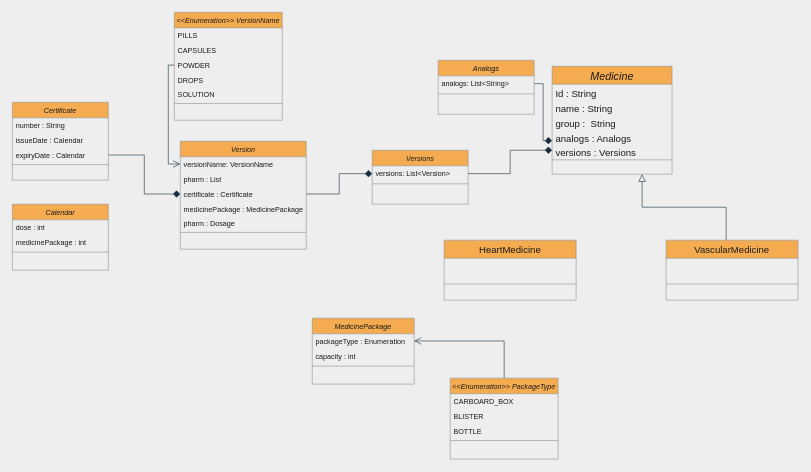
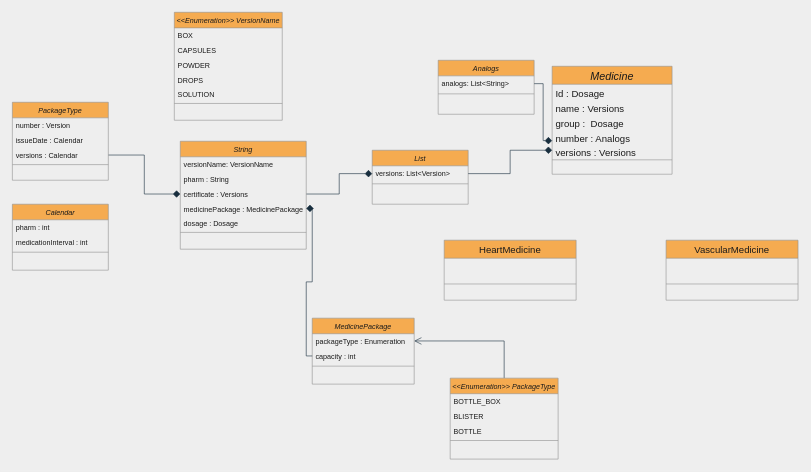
node "PILLS": label "PILLS" -> "BOX"
node "Id : String": label "Id : String" -> "Id : Dosage"
node "name : String": label "name : String" -> "name : Versions"
node "Certificate": label "Certificate" -> "PackageType"
edge "POWDER" -> "versionName: VersionName": removed
node "group : String": label "group : String" -> "group : Dosage"
node "number : String": label "number : String" -> "number : Version"
node "analogs : Analogs": label "analogs : Analogs" -> "number : Analogs"
node "Version": label "Version" -> "String"
node "expiryDate : Calendar": label "expiryDate : Calendar" -> "versions : Calendar"
node "Versions": label "Versions" -> "List"
node "pharm : List": label "pharm : List" -> "pharm : String"
node "certificate : Certificate": label "certificate : Certificate" -> "certificate : Versions"
edge "VascularMedicine" -> "Medicine": removed
node "pharm : Dosage": label "pharm : Dosage" -> "dosage : Dosage"
node "dose : int": label "dose : int" -> "pharm : int"
node "medicinePackage : int": label "medicinePackage : int" -> "medicationInterval : int"
edge "capacity : int" -> "medicinePackage : MedicinePackage": added
node "CARBOARD_BOX": label "CARBOARD_BOX" -> "BOTTLE_BOX"
